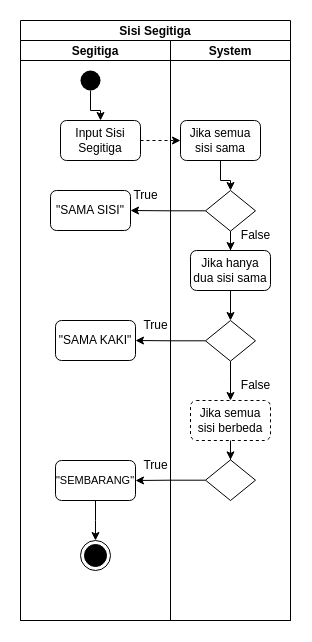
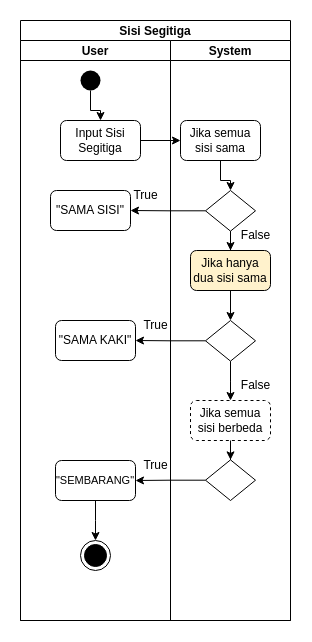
node "Segitiga": label "Segitiga" -> "User"
edge "Input Sisi Segitiga" -> "Jika semua sisi sama": style dashed -> solid
node "Jika hanya dua sisi sama": fillcolor #ffffff -> #fff2cc
